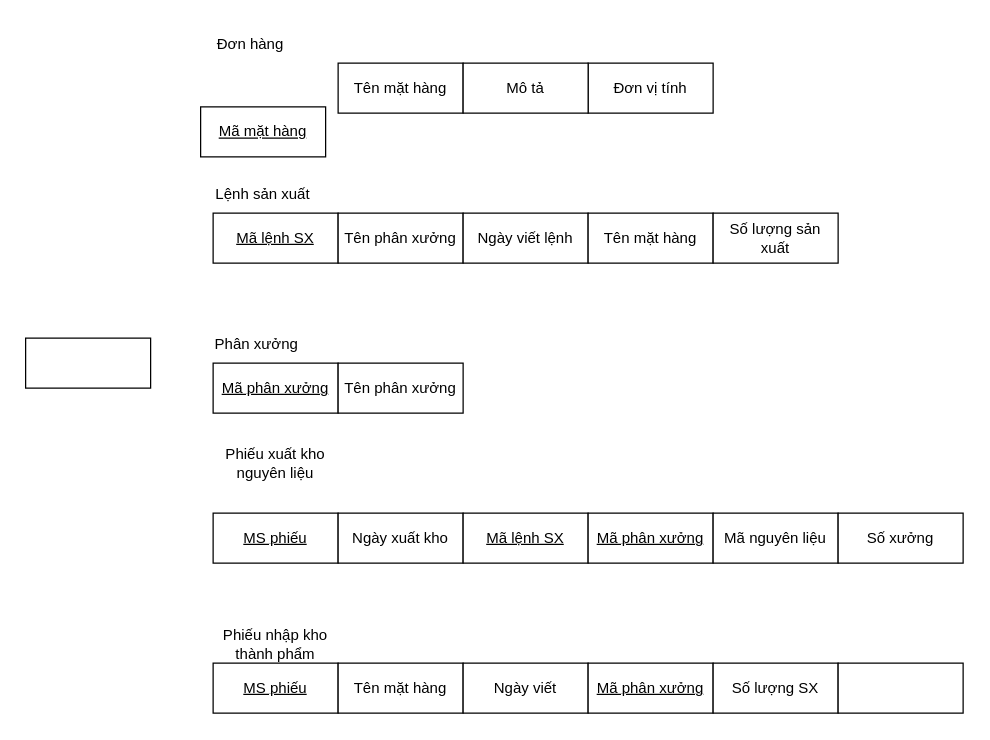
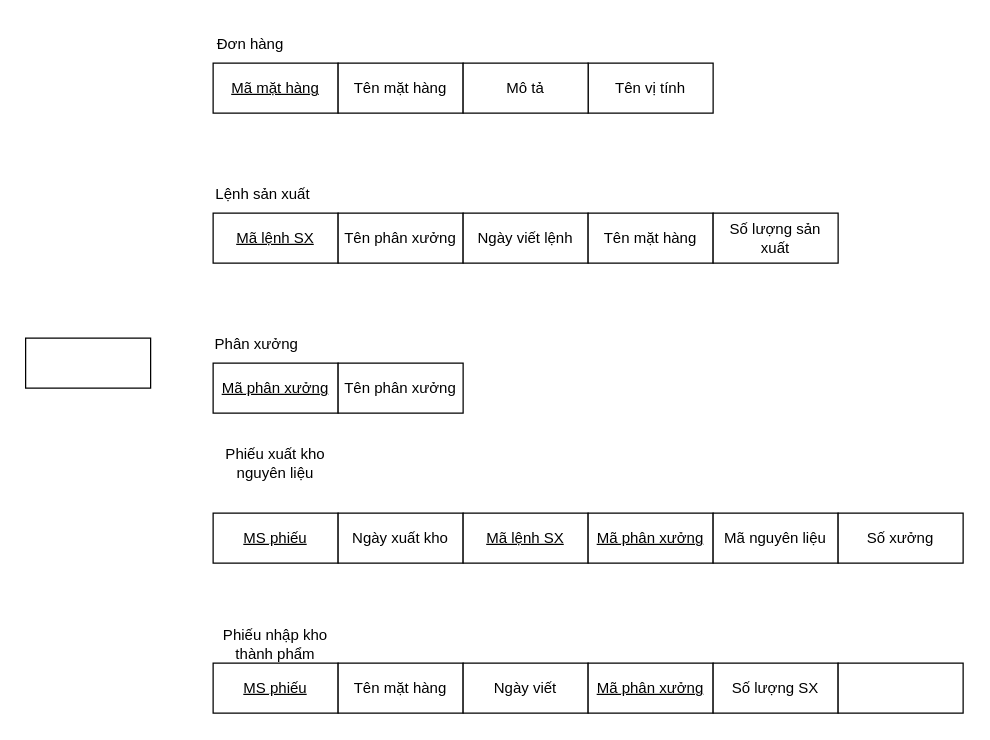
node "Đơn vị tính": label "Đơn vị tính" -> "Tên vị tính"
node "Mã mặt hàng": moved (263, 132) -> (276, 88)
